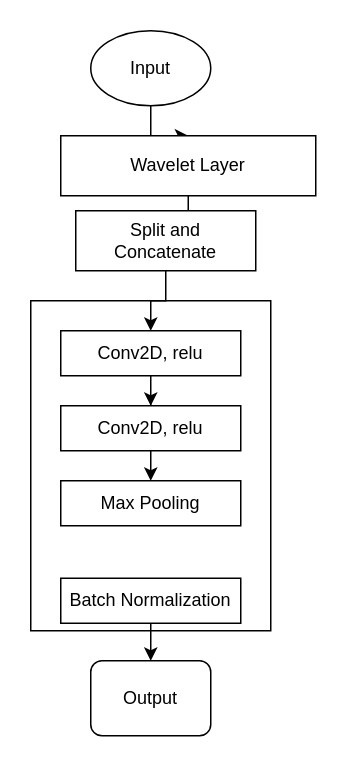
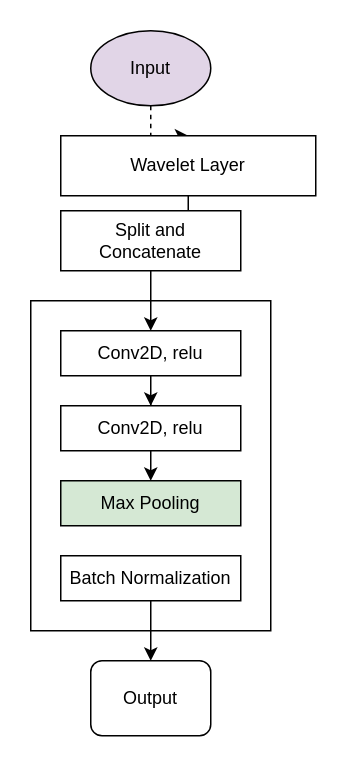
node "Input": fillcolor #ffffff -> #e1d5e7
edge "Input" -> "Wavelet Layer": style solid -> dashed
node "Split and Concatenate": moved (166, 241) -> (151, 241)
node "Max Pooling": fillcolor #ffffff -> #d5e8d4
node "Batch Normalization": moved (151, 601) -> (151, 578)
